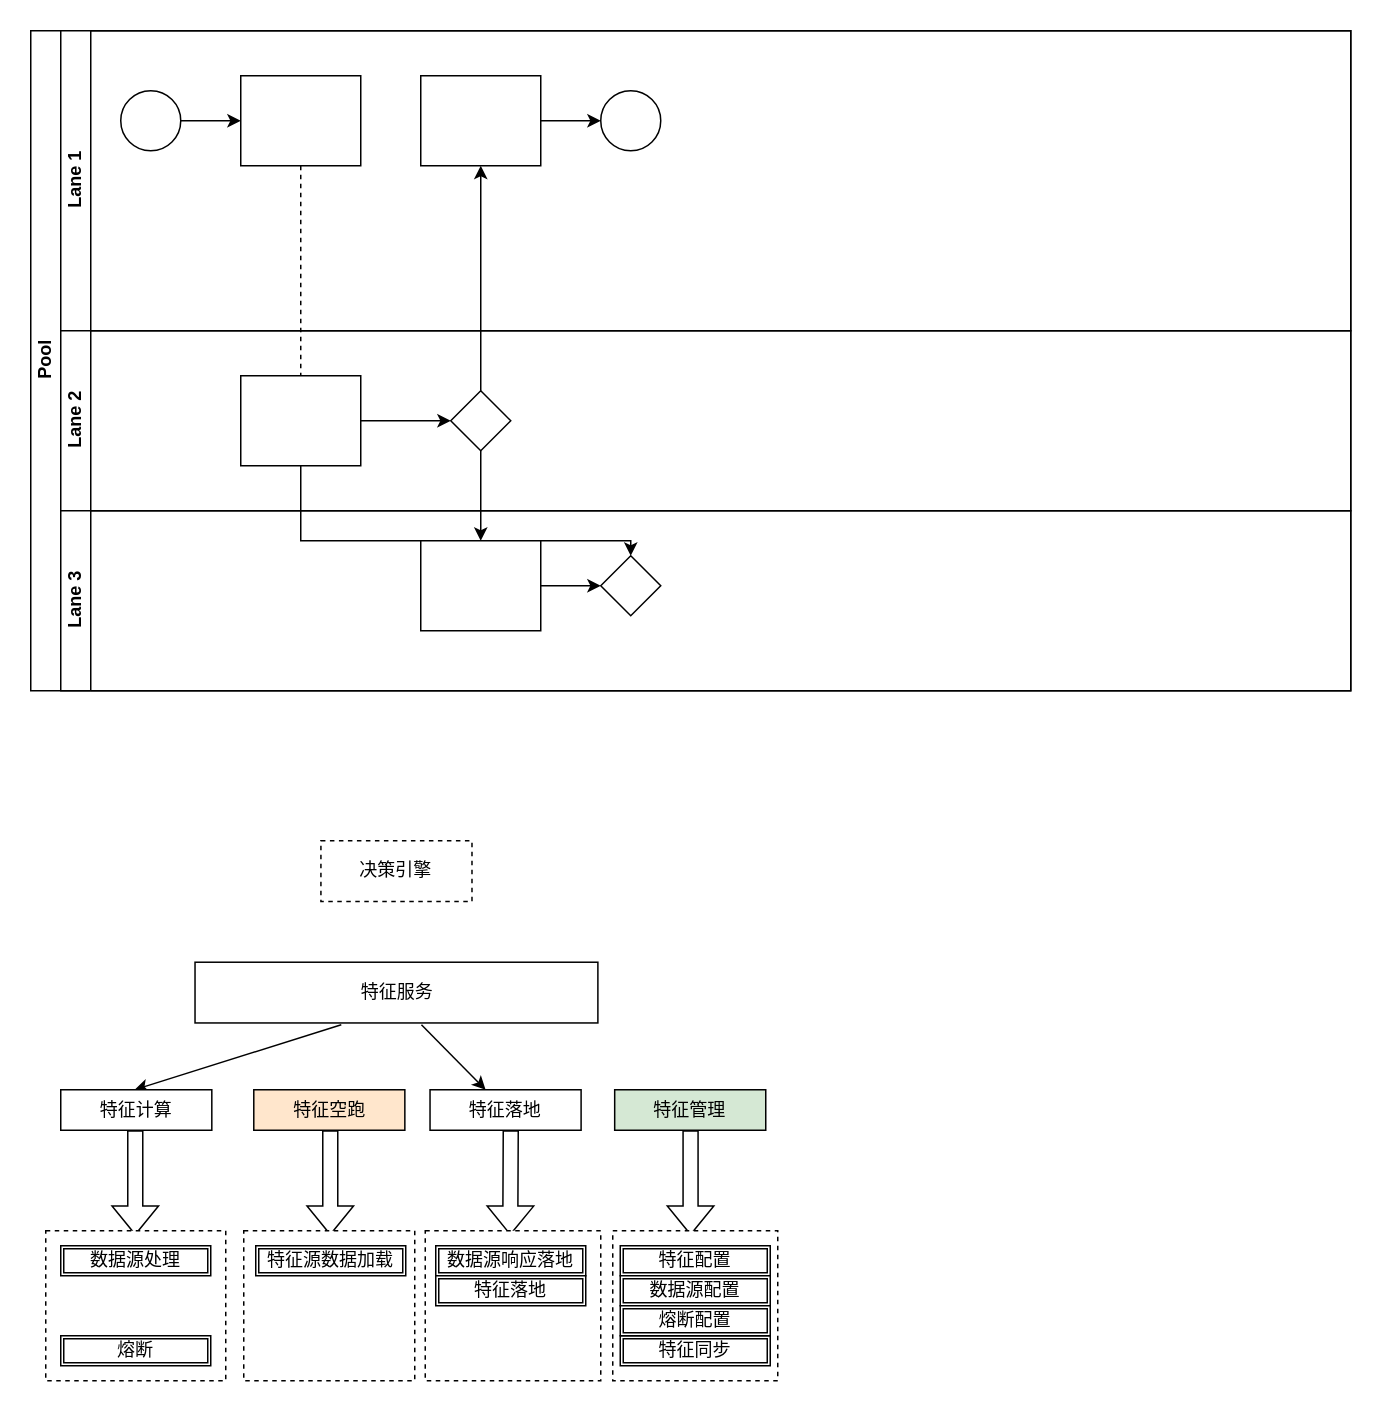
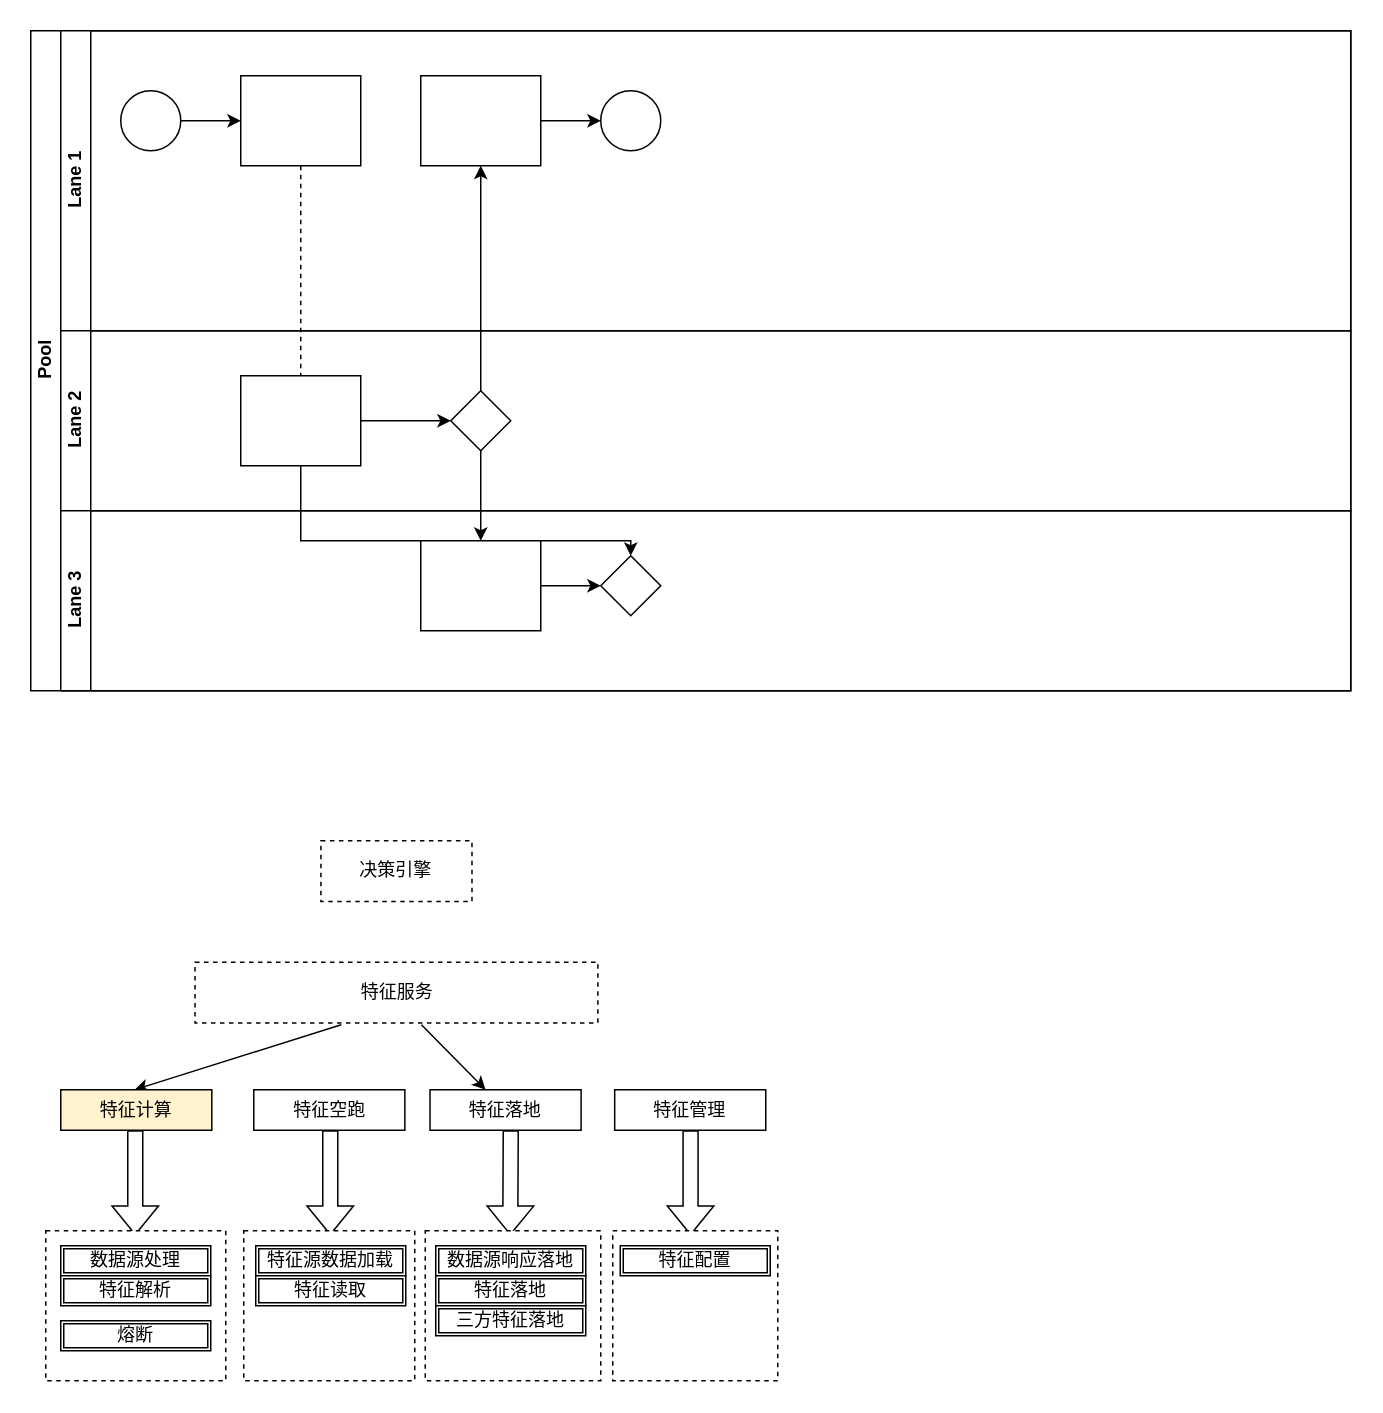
node "特征服务": style solid -> dashed
node "特征计算": fillcolor #ffffff -> #fff2cc
node "特征空跑": fillcolor #ffe6cc -> #ffffff
node "特征管理": fillcolor #d5e8d4 -> #ffffff
node "特征解析": added
node "特征读取": added
node "数据源配置": removed
node "三方特征落地": added
node "熔断配置": removed
node "熔断": moved (136, 1351) -> (136, 1336)
node "特征同步": removed
